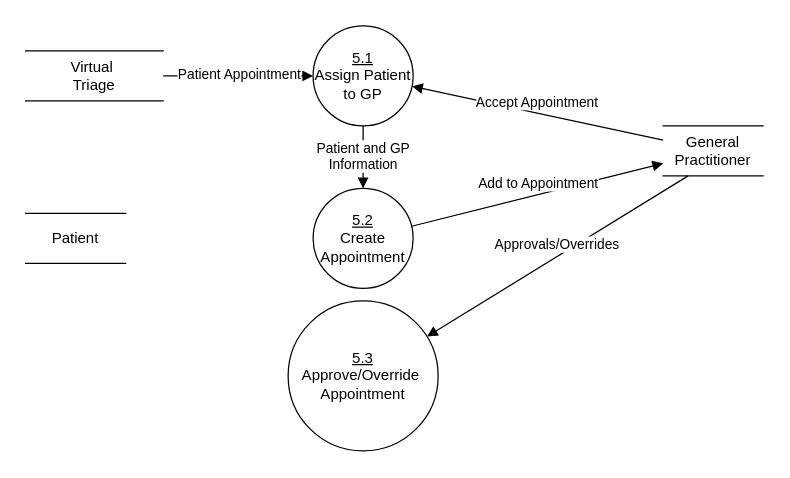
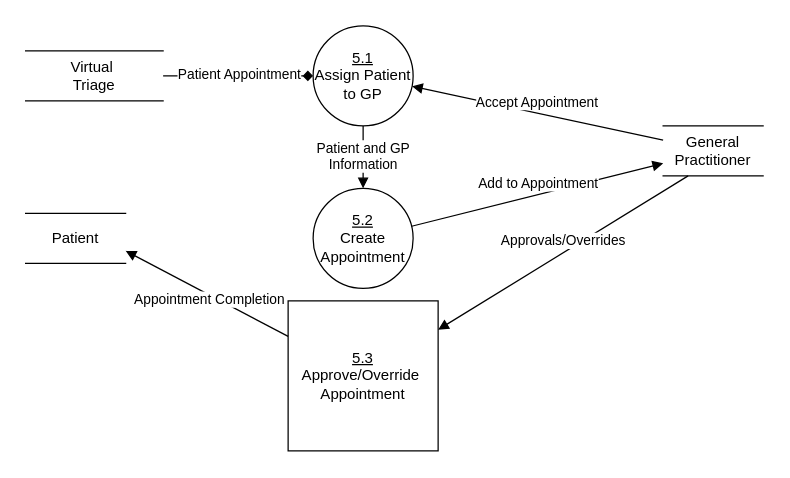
edge "Virtual Triage" -> "5.1 Assign Patient to GP": arrowhead block -> diamond
edge "5.3 Approve/Override Appointment" -> "Patient": added, label "Appointment Completion"
node "5.3 Approve/Override Appointment": shape ellipse -> rectangle
